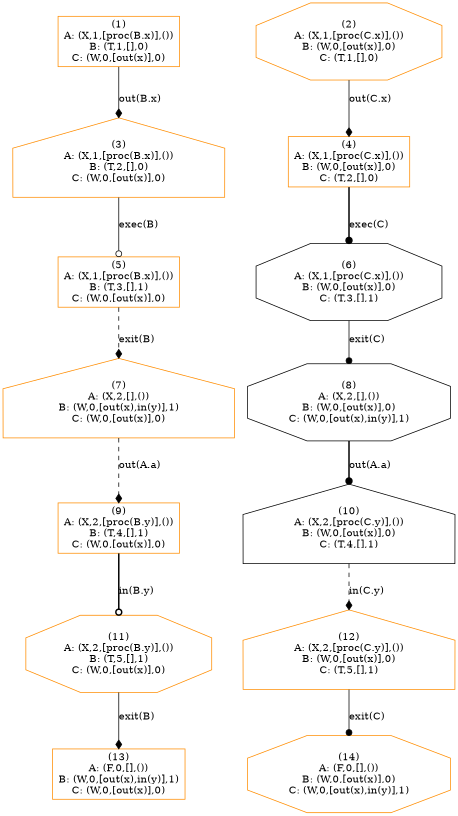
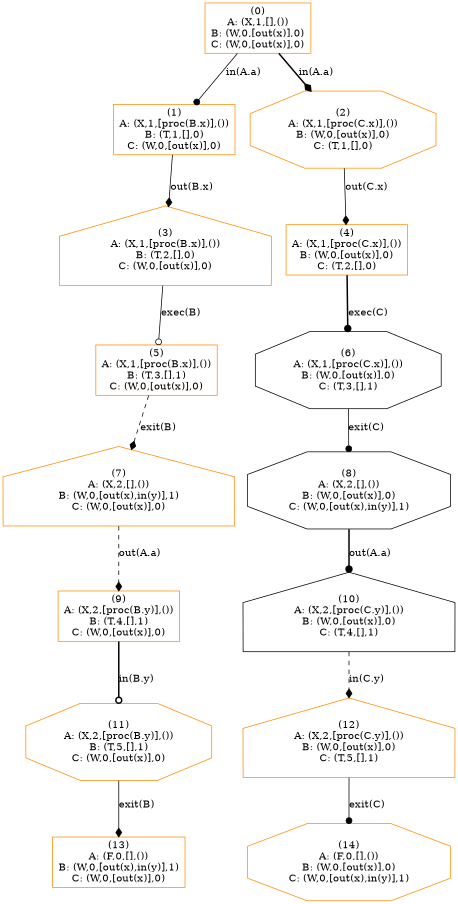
node "(0) A: (X,1,[],()) B: (W,0,[out(x)],0) C: (W,0,[out(x)],0)": added
